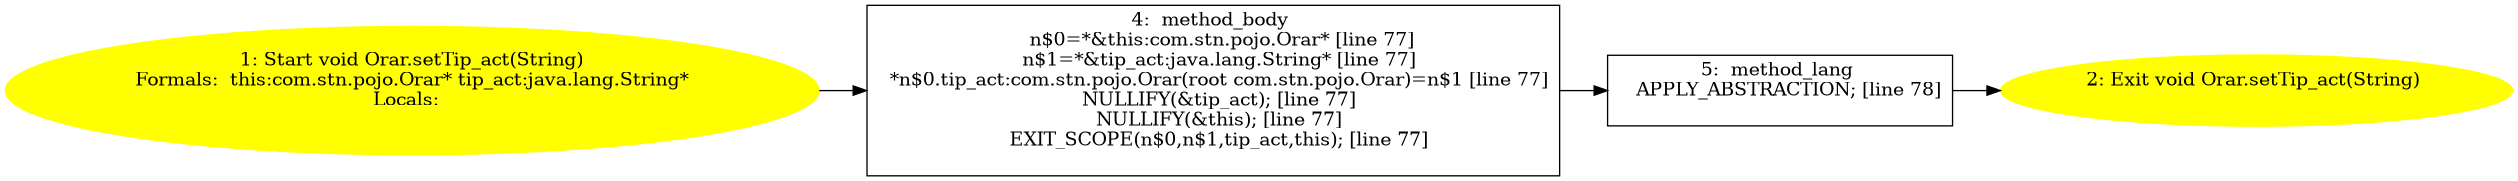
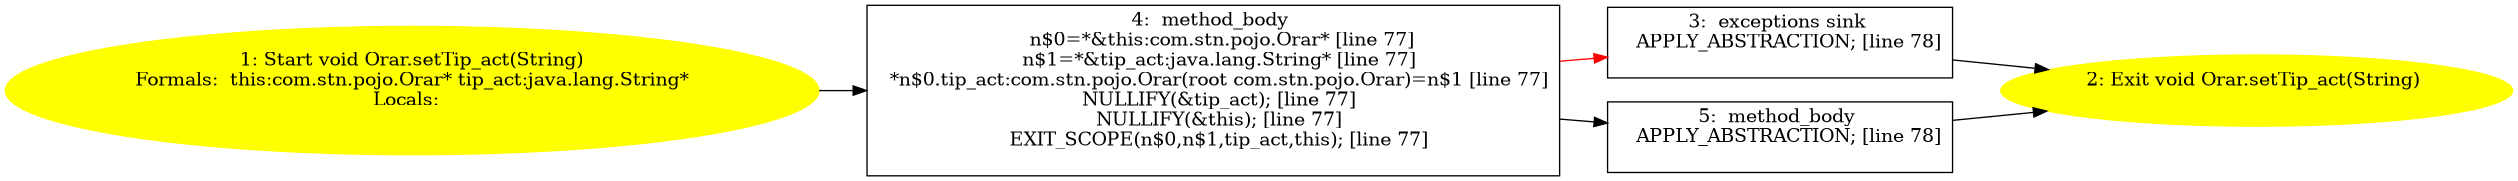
node "3:  exceptions sink APPLY_ABSTRACTION; [line 78]": added
node "5:  method_lang APPLY_ABSTRACTION; [line 78]": label "5:  method_lang APPLY_ABSTRACTION; [line 78]" -> "5:  method_body APPLY_ABSTRACTION; [line 78]"
